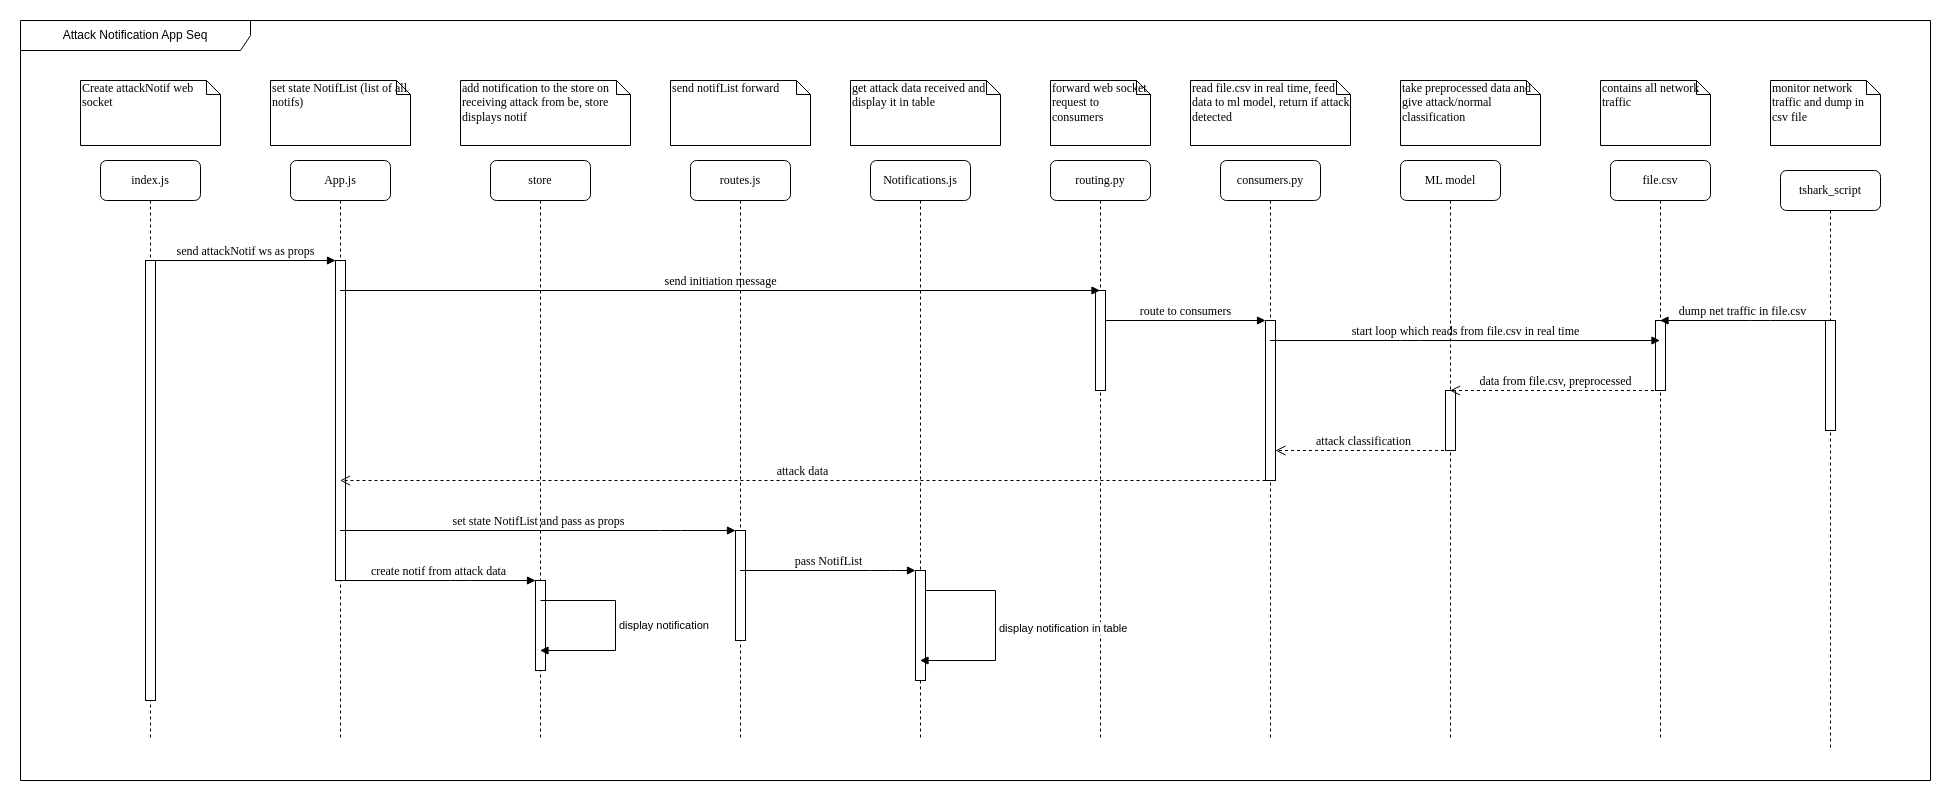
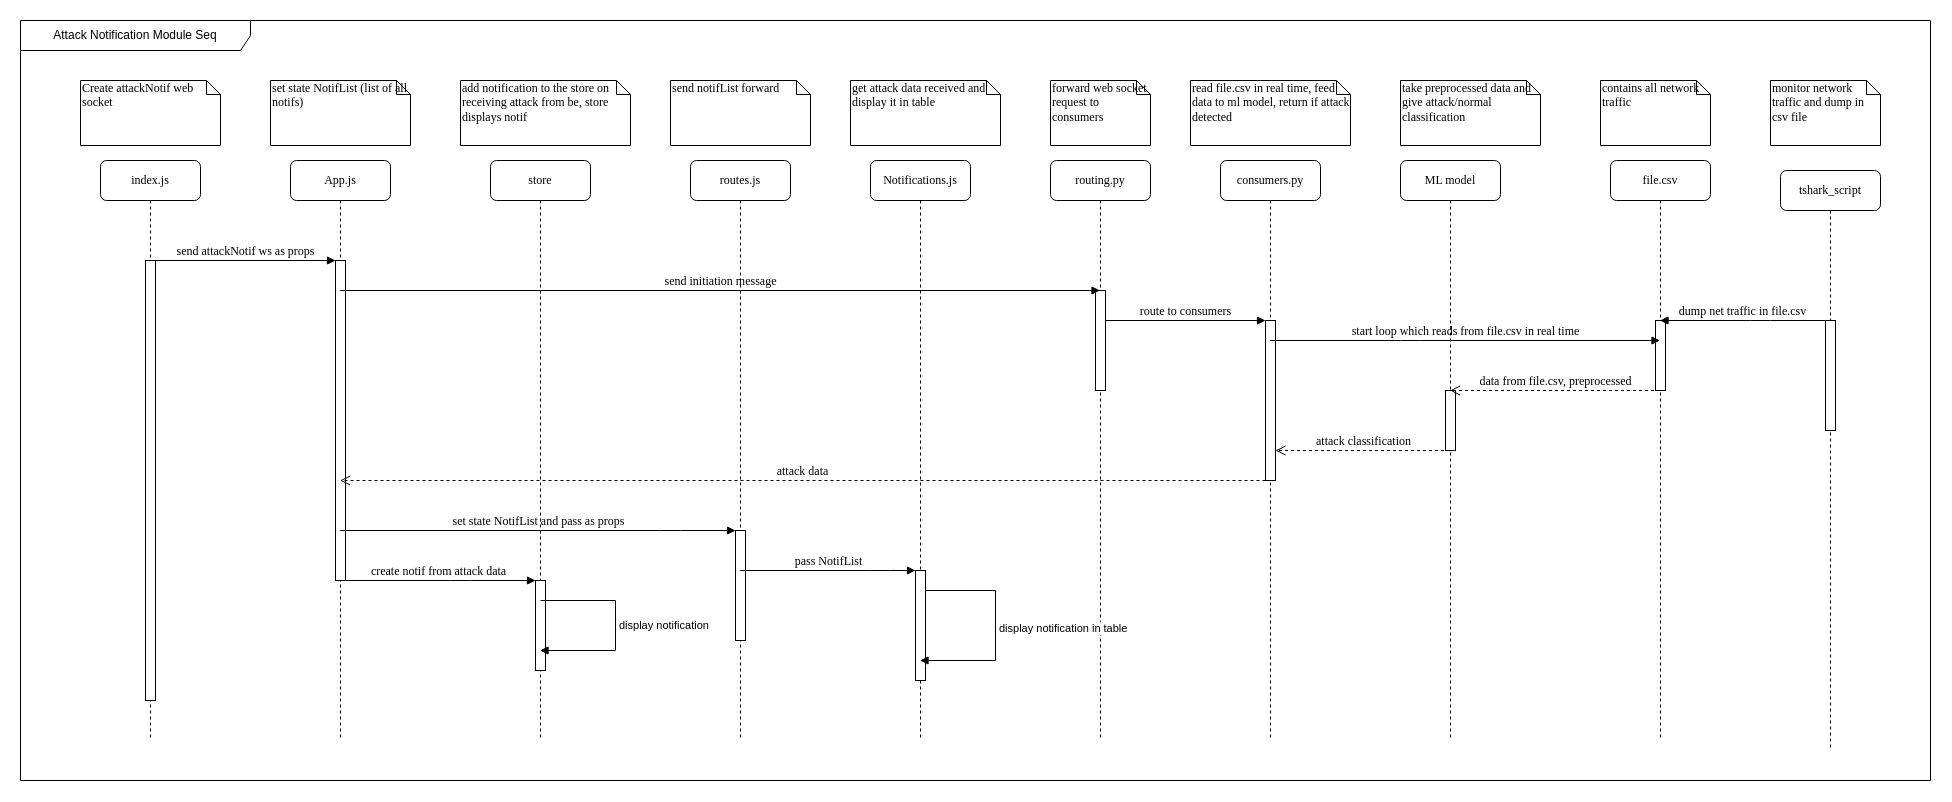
node "Attack Notification App Seq": label "Attack Notification App Seq" -> "Attack Notification Module Seq"
